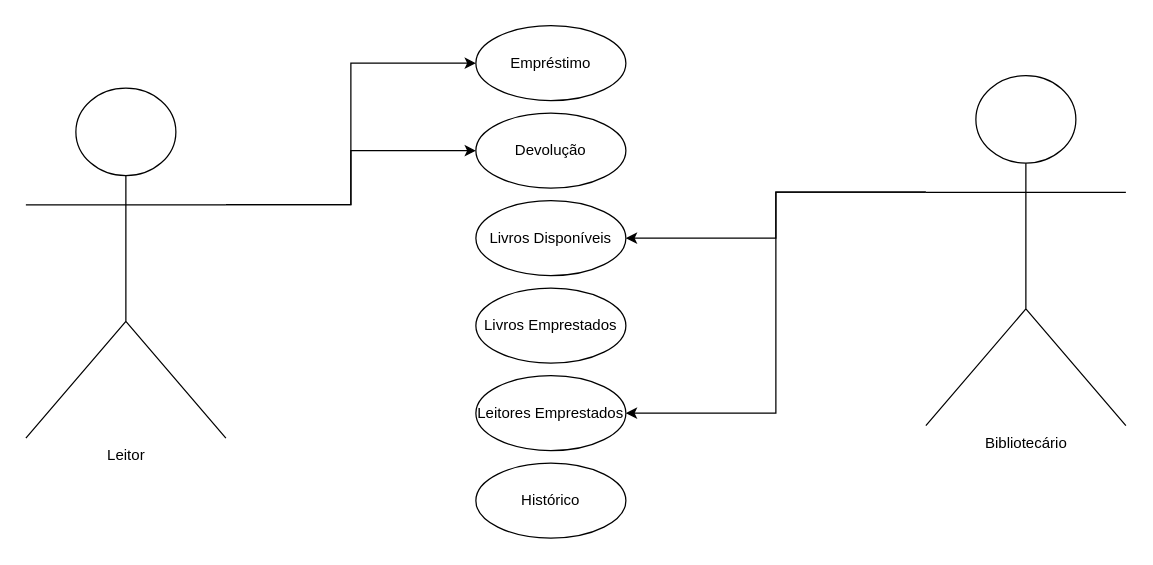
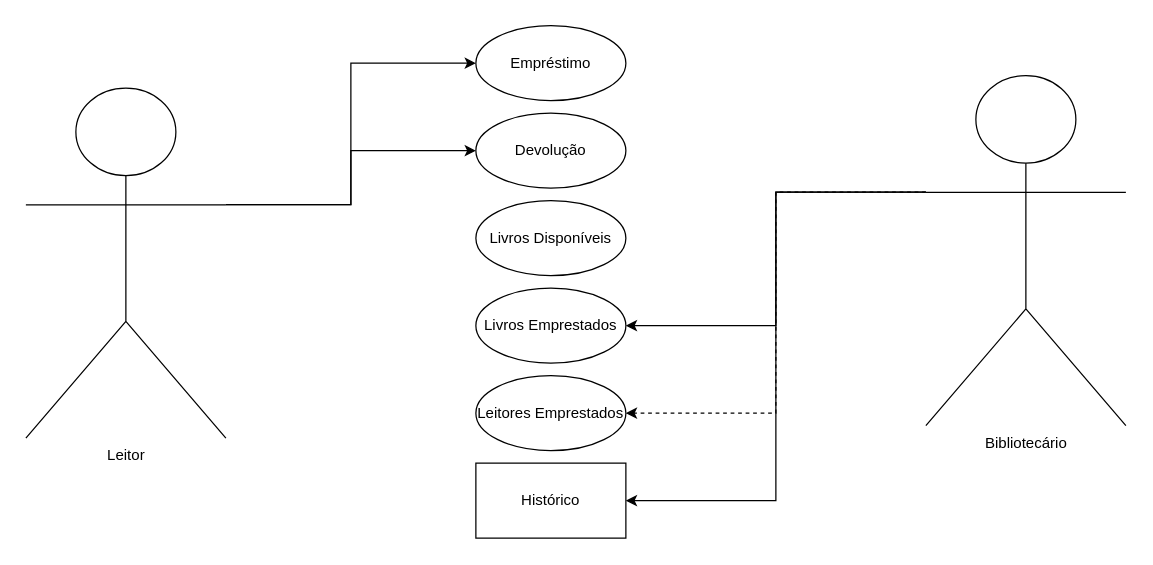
edge "Bibliotecário" -> "Livros Disponíveis": now "Bibliotecário" -> "Livros Emprestados"
edge "Bibliotecário" -> "Leitores Emprestados": style solid -> dashed
node "Histórico": shape ellipse -> rectangle
edge "Bibliotecário" -> "Histórico": added
